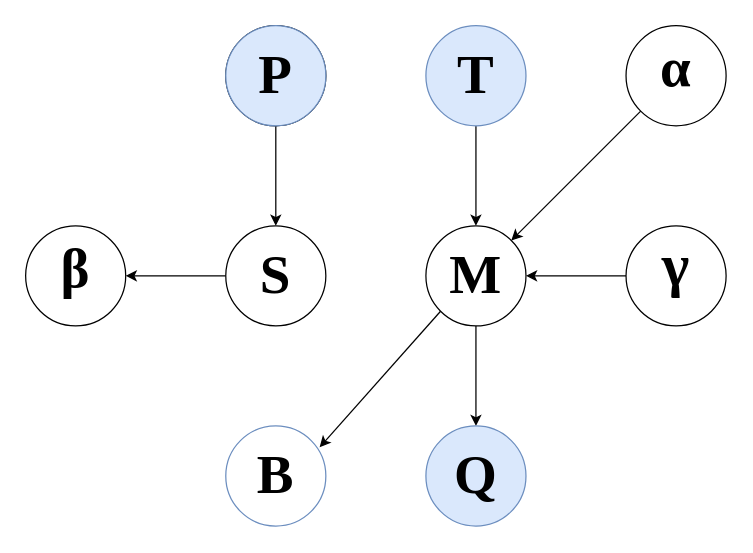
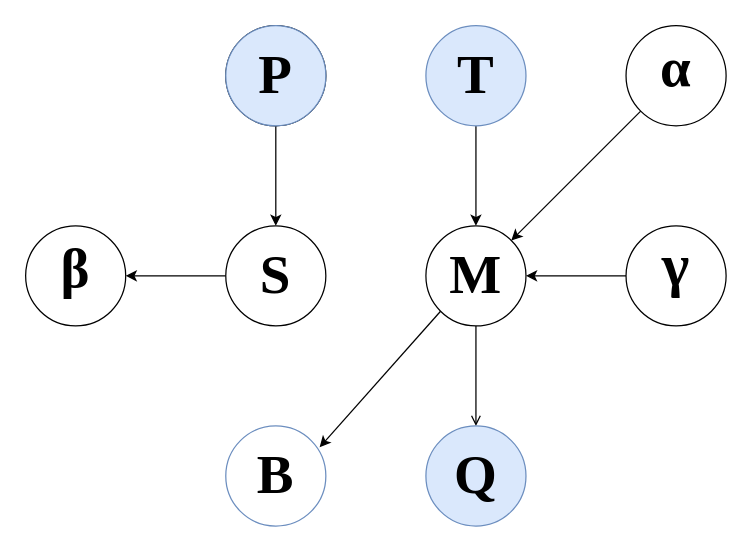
edge "M" -> "Q": arrowhead classic -> open
